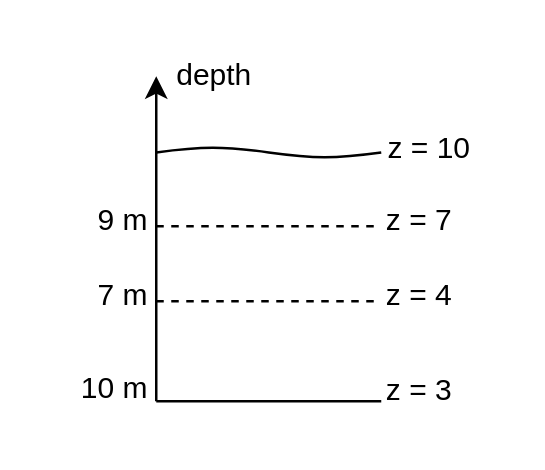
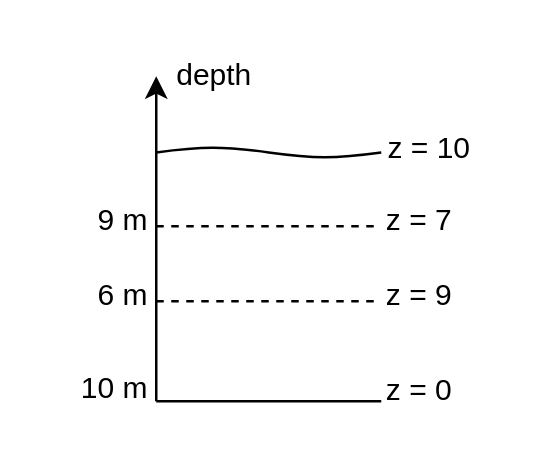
node "7 m": label "7 m" -> "6 m"
node "z = 4": label "z = 4" -> "z = 9"
node "z = 3": label "z = 3" -> "z = 0"
